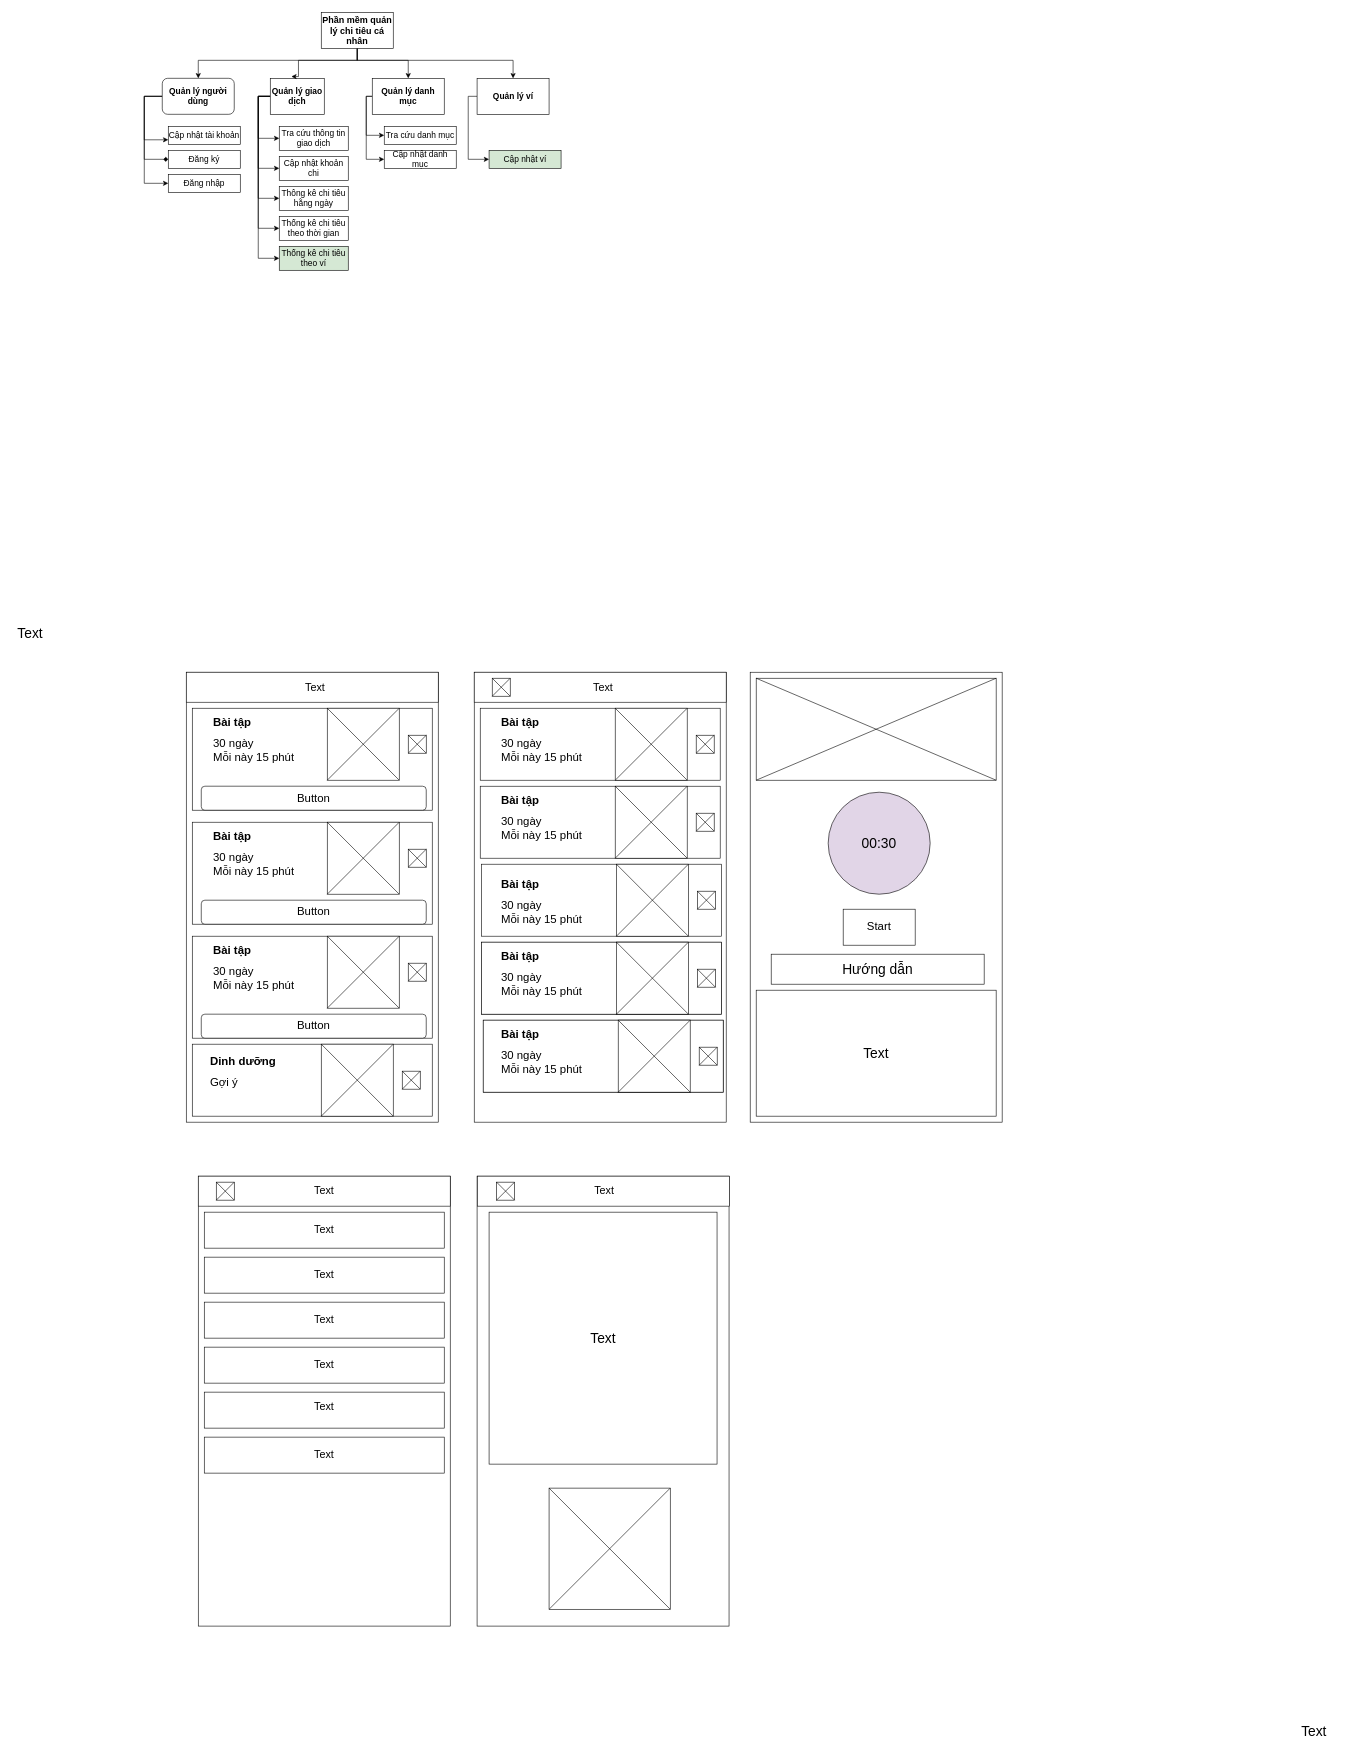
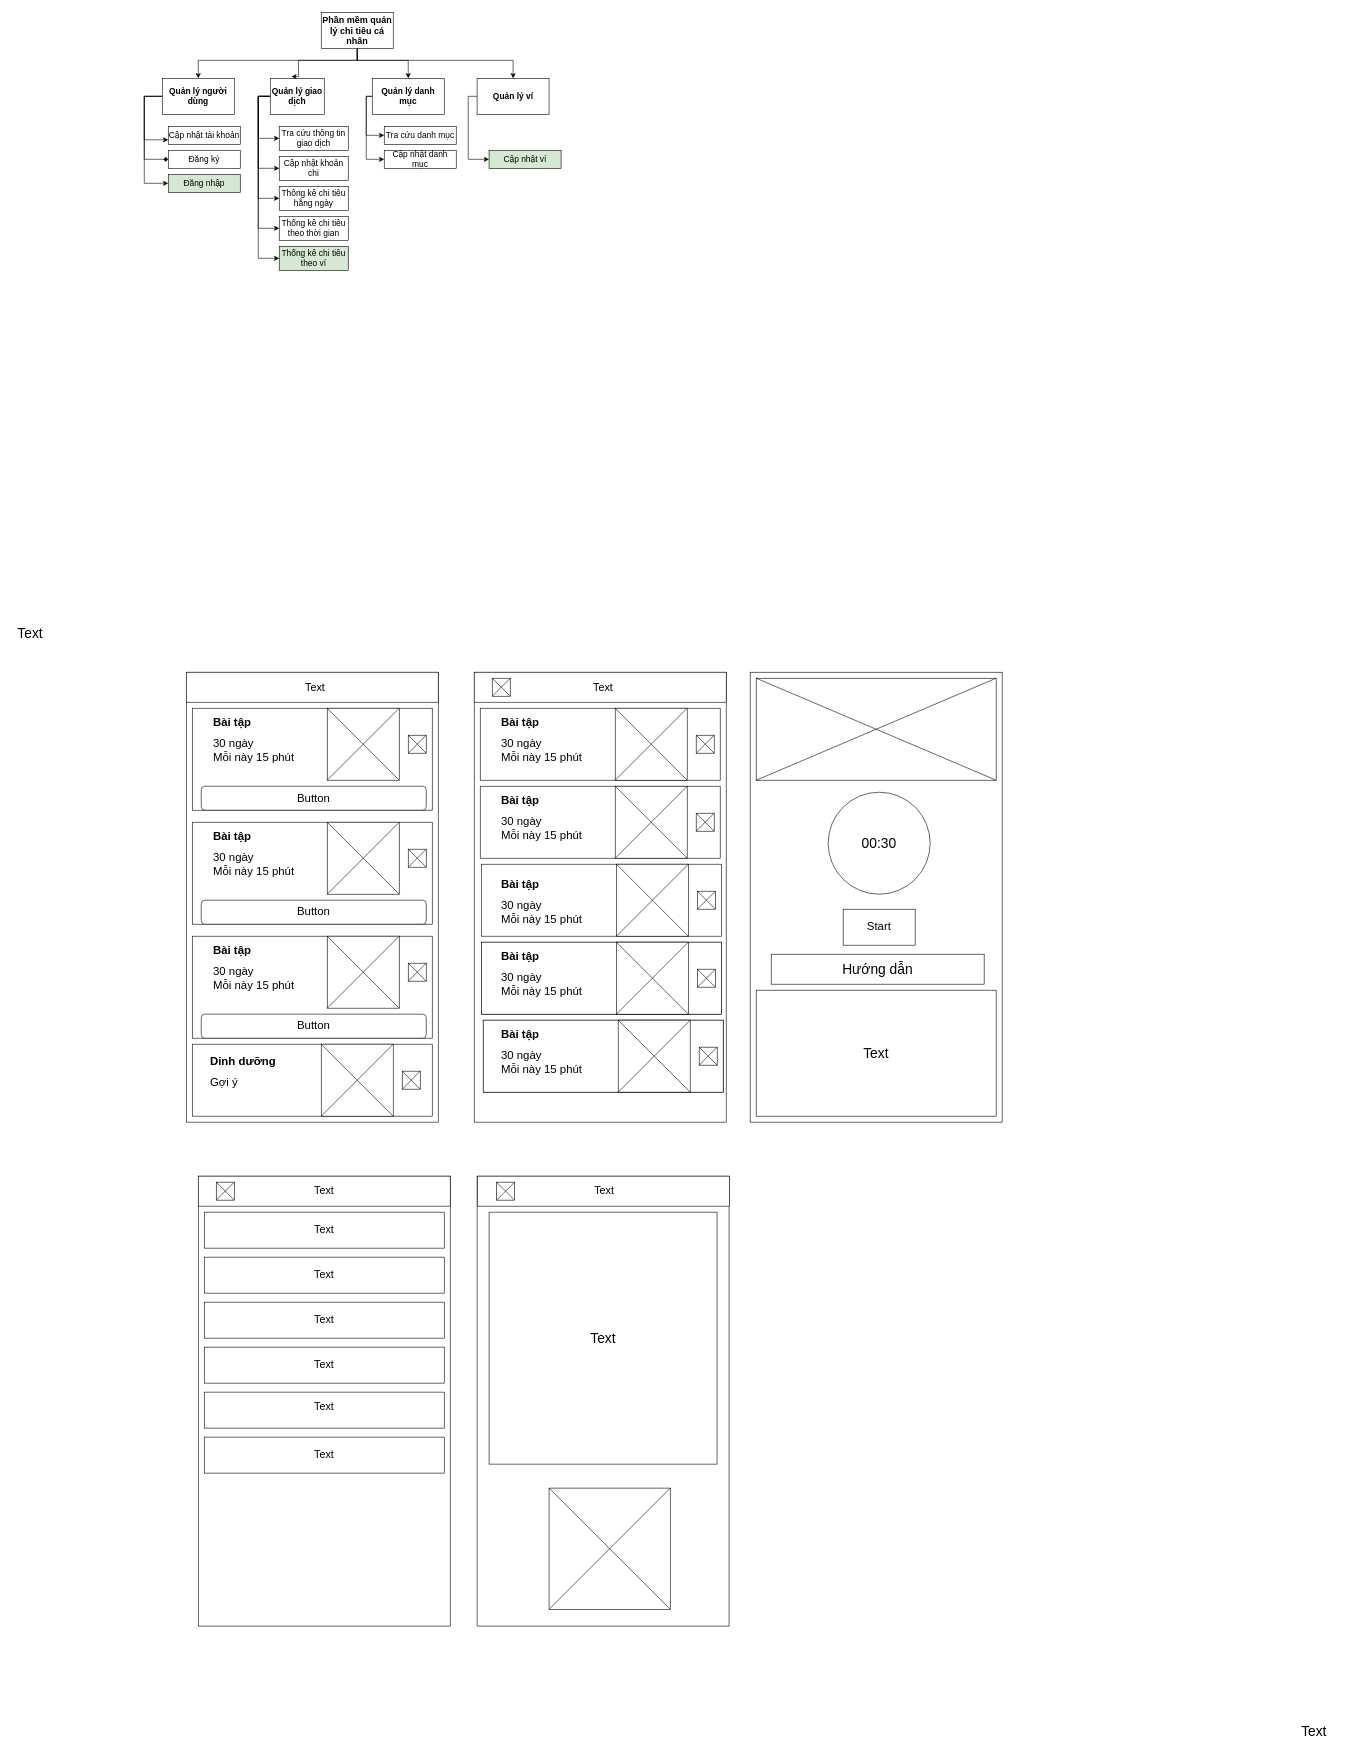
node "Quản lý người dùng": shape rounded rectangle -> rectangle
node "Đăng nhập": fillcolor #ffffff -> #d5e8d4
node "00:30": fillcolor #e1d5e7 -> #ffffff
